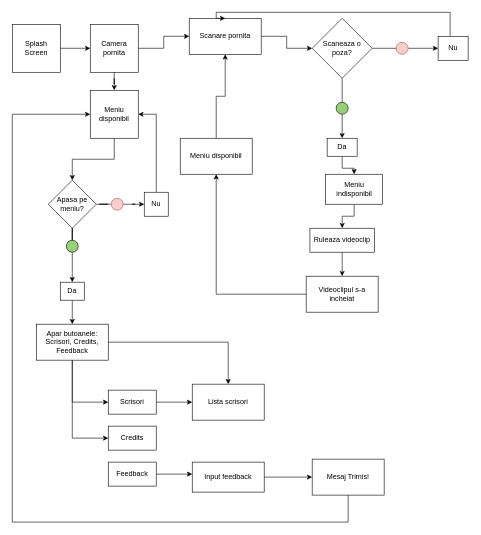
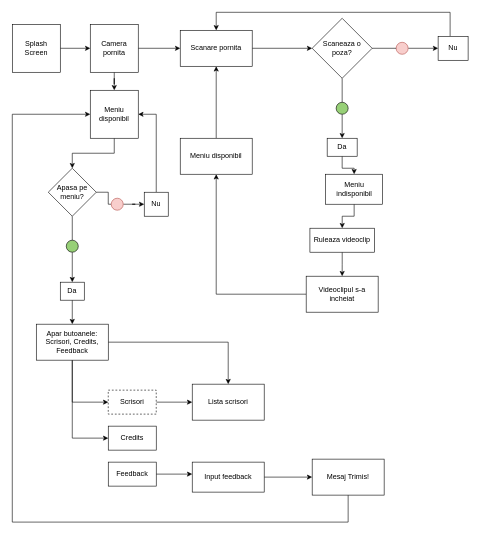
node "Scanare pornita": moved (225, 36) -> (216, 48)
node "Apasa pe meniu?": moved (72, 204) -> (72, 192)
node "Scrisori": style solid -> dashed
